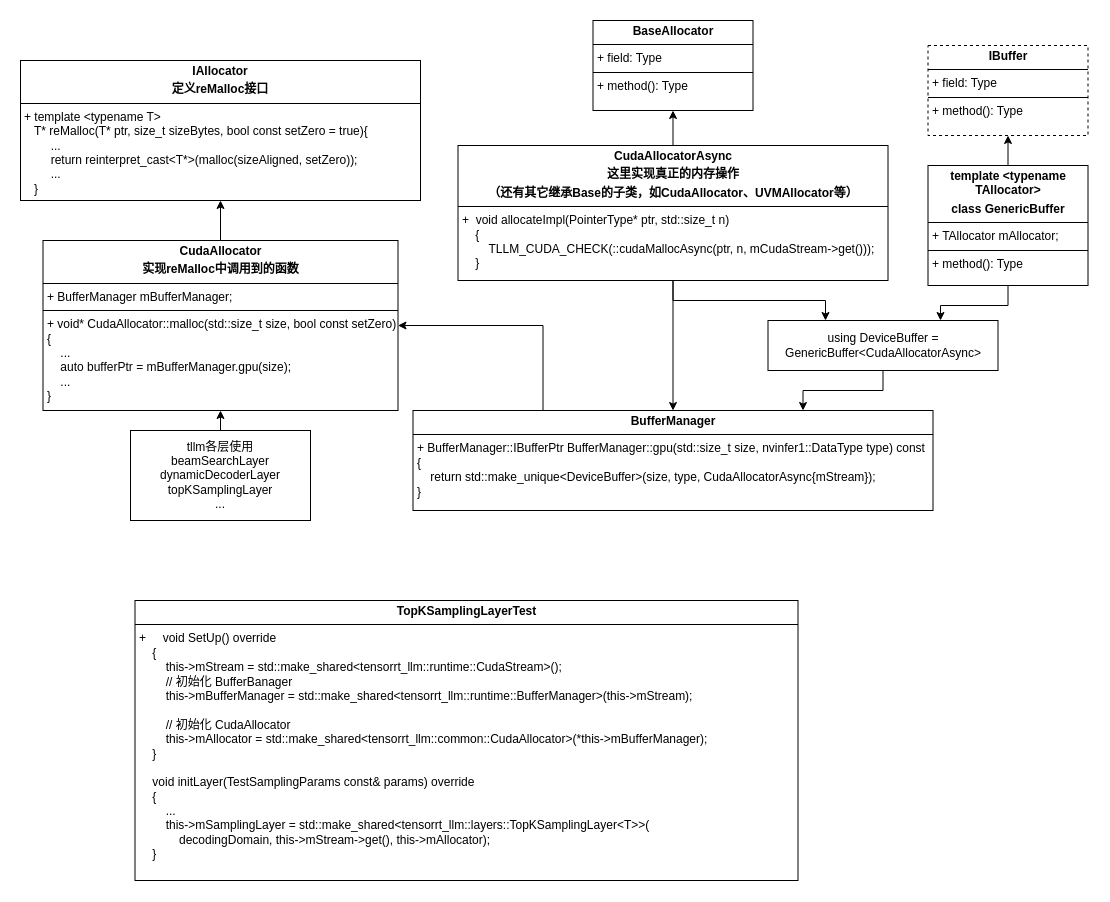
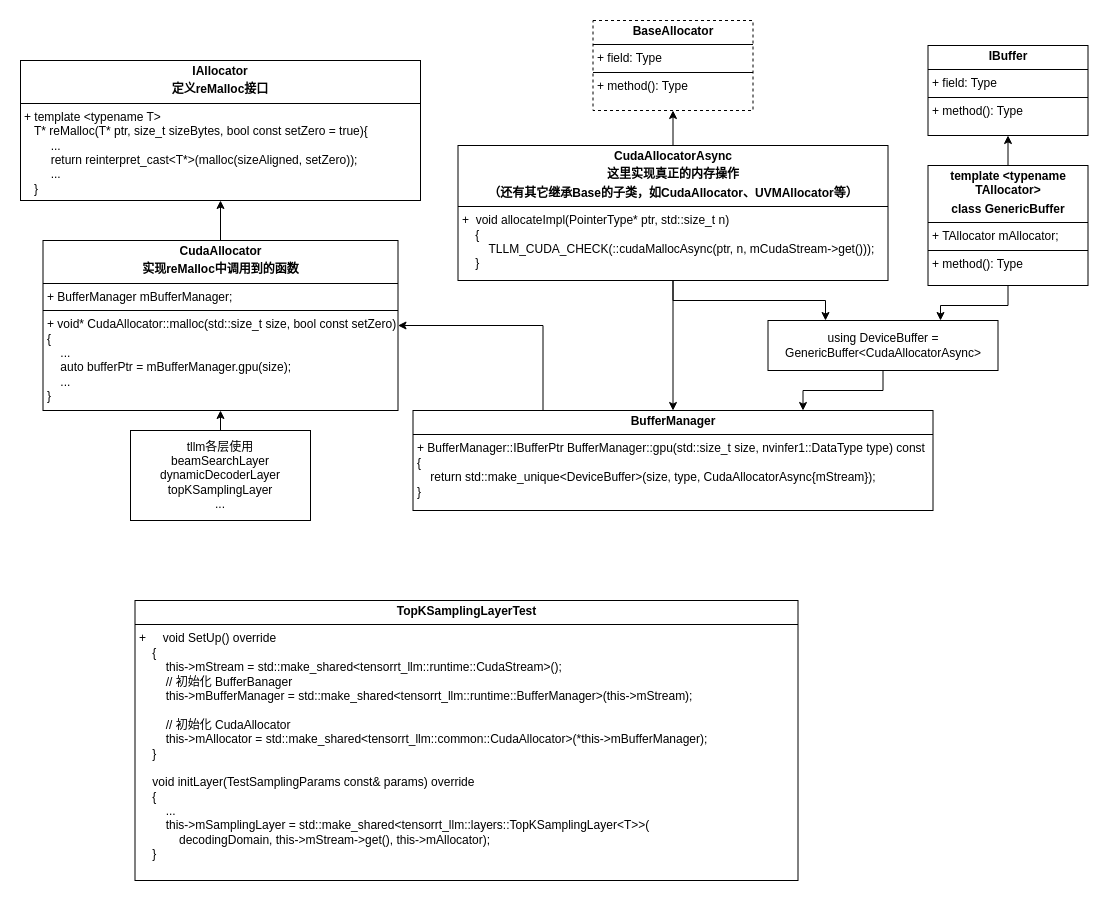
node "BaseAllocator + field: Type + method(): Type": style solid -> dashed
node "IBuffer + field: Type + method(): Type": style dashed -> solid
